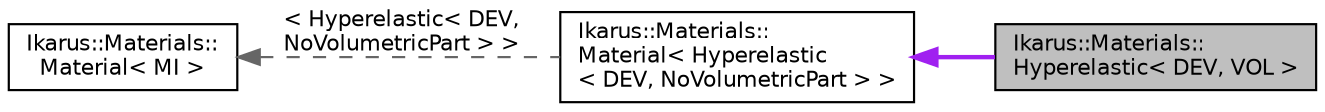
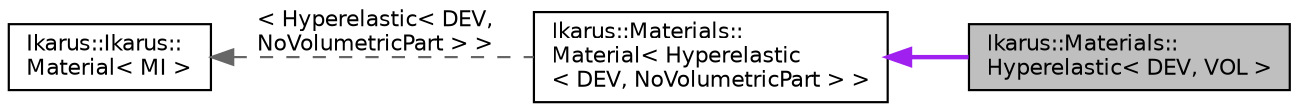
node "Ikarus::Materials:: Material< MI >": label "Ikarus::Materials:: Material< MI >" -> "Ikarus::Ikarus:: Material< MI >"
